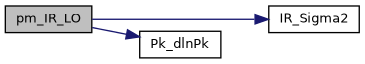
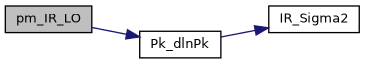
edge "pm_IR_LO" -> "IR_Sigma2": now "Pk_dlnPk" -> "IR_Sigma2"
